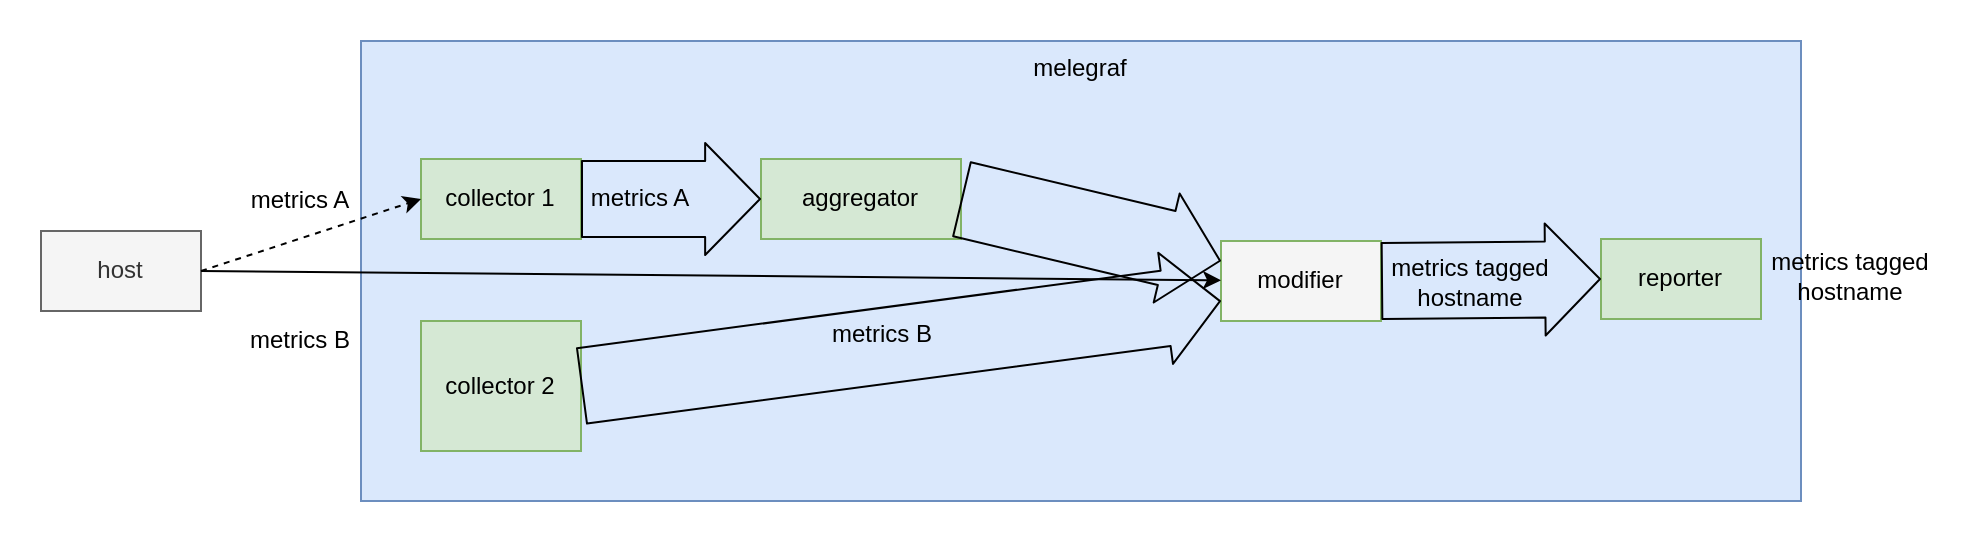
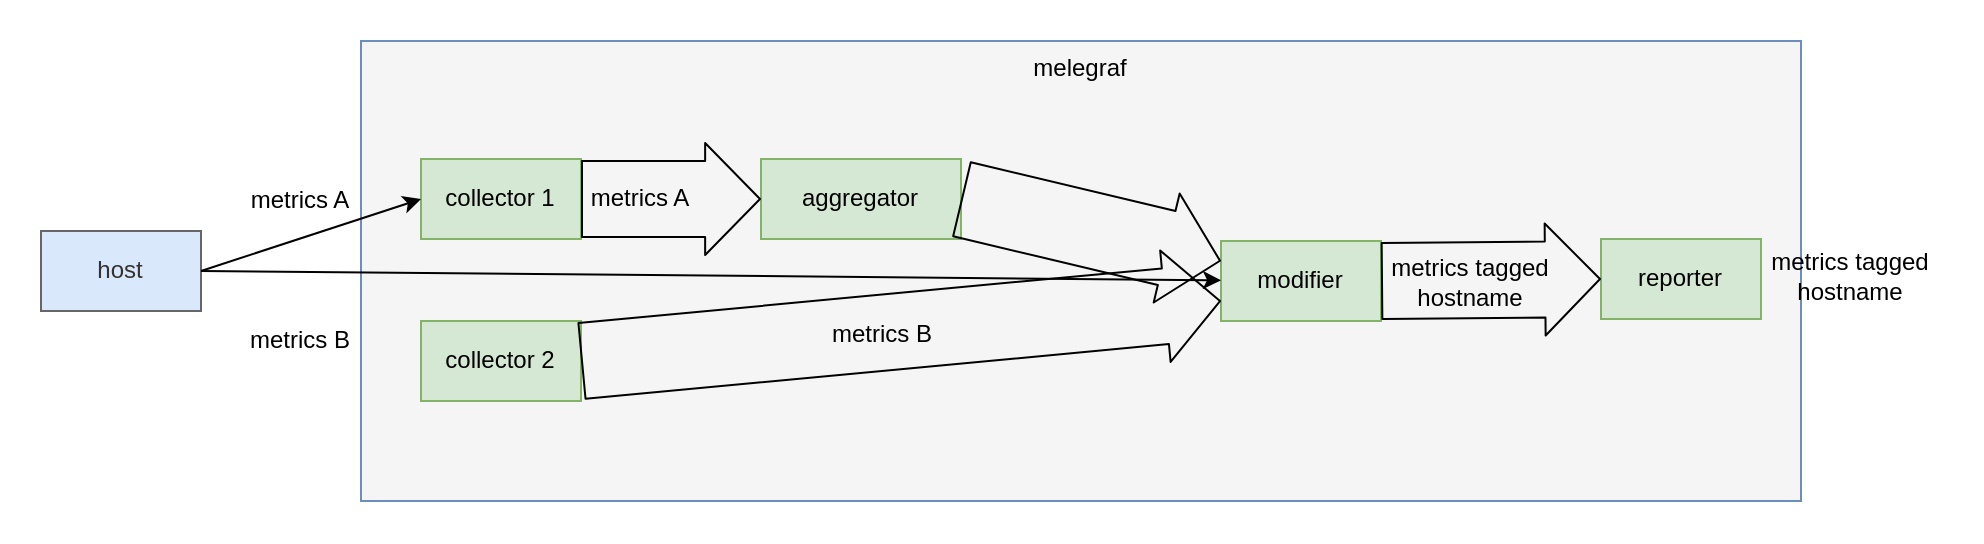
edge "host" -> "collector 1": style dashed -> solid
node "host": fillcolor #f5f5f5 -> #dae8fc
node "melegraf": fillcolor #dae8fc -> #f5f5f5
node "modifier": fillcolor #f5f5f5 -> #d5e8d4
node "collector 2": size 160x130 -> 160x80
